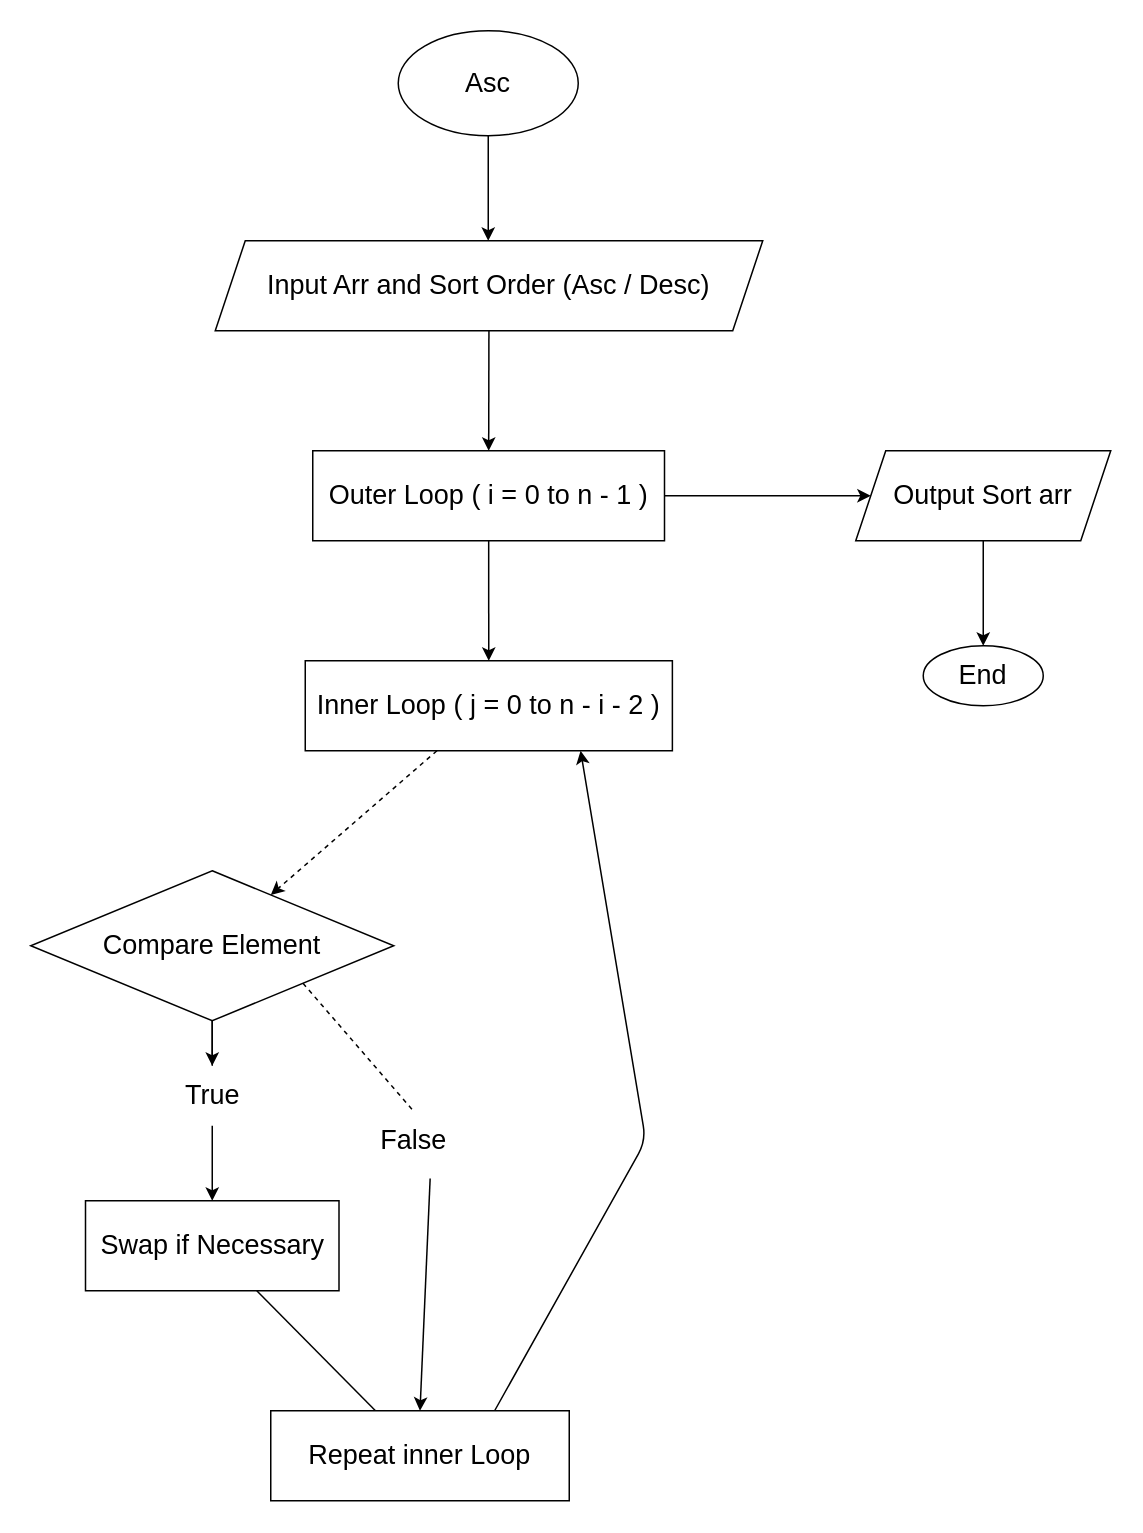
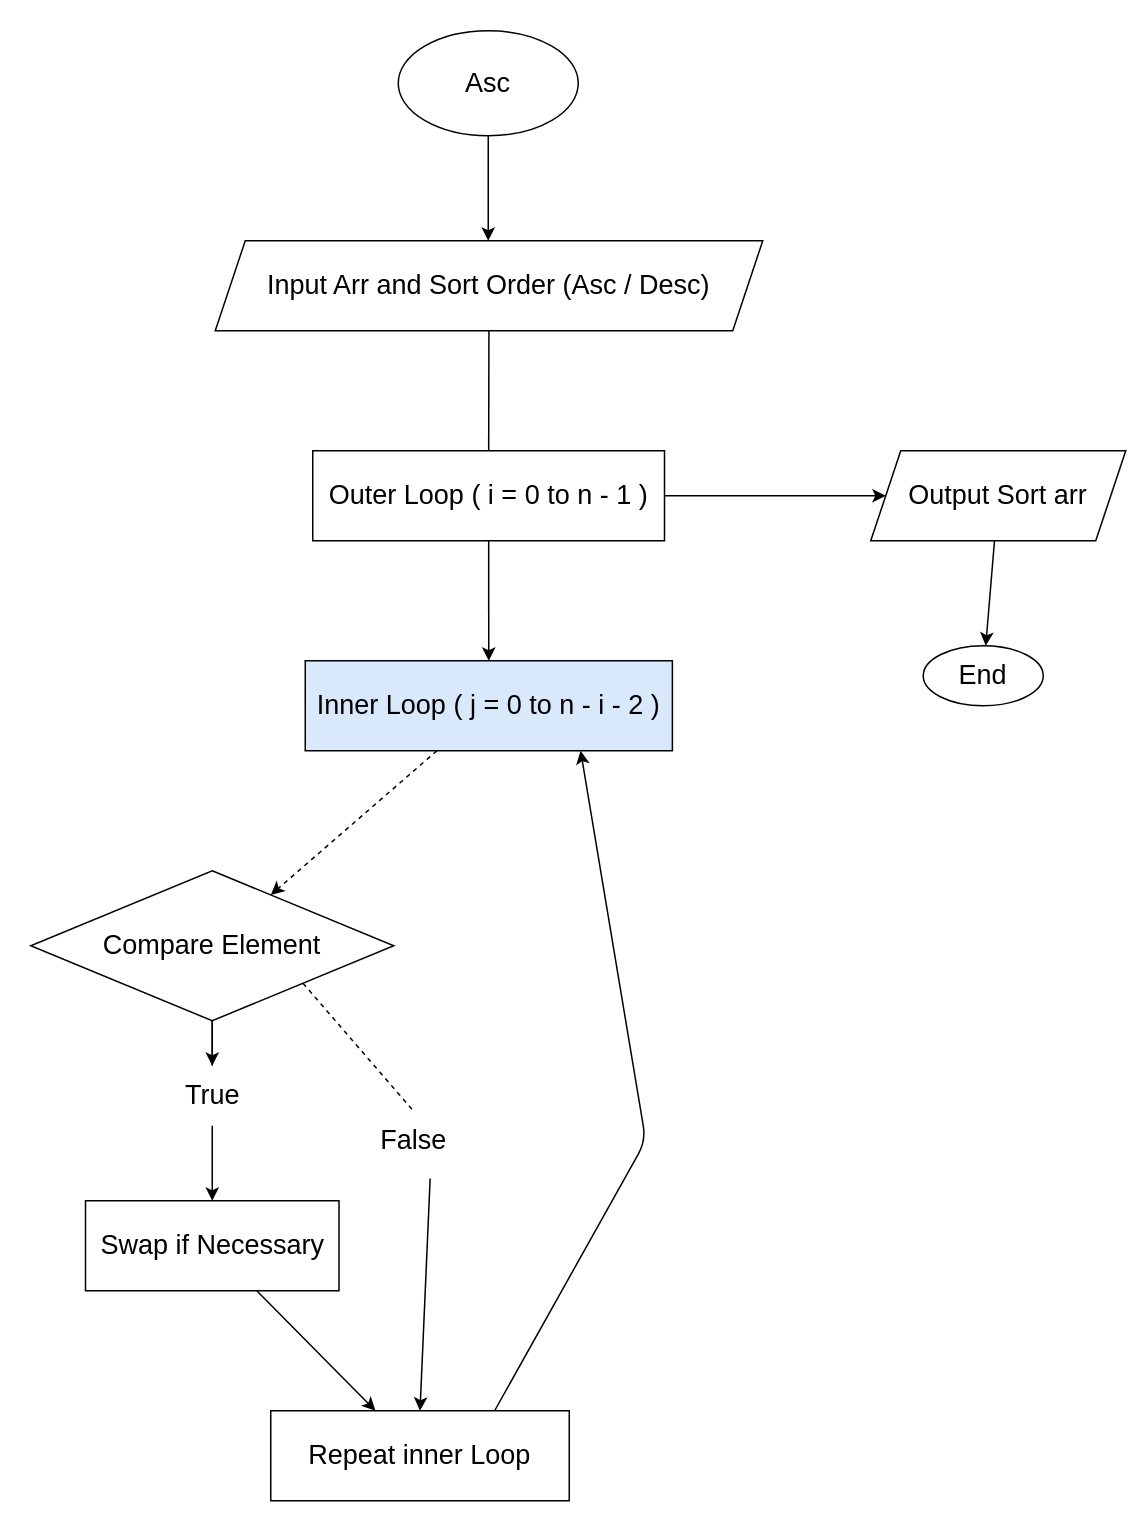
edge "Input Arr and Sort Order (Asc / Desc)" -> "Outer Loop ( i = 0 to n - 1 )": arrowhead classic -> none
node "Output Sort arr": moved (983, 496) -> (998, 496)
node "Inner Loop ( j = 0 to n - i - 2 )": fillcolor #ffffff -> #dae8fc
edge "Swap if Necessary" -- "Repeat inner Loop": arrowhead none -> classic
